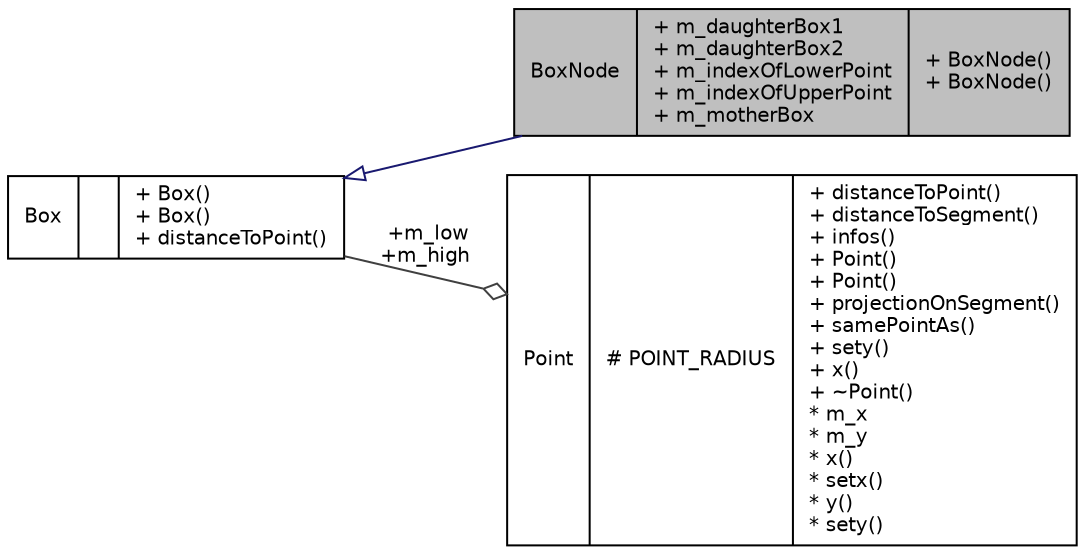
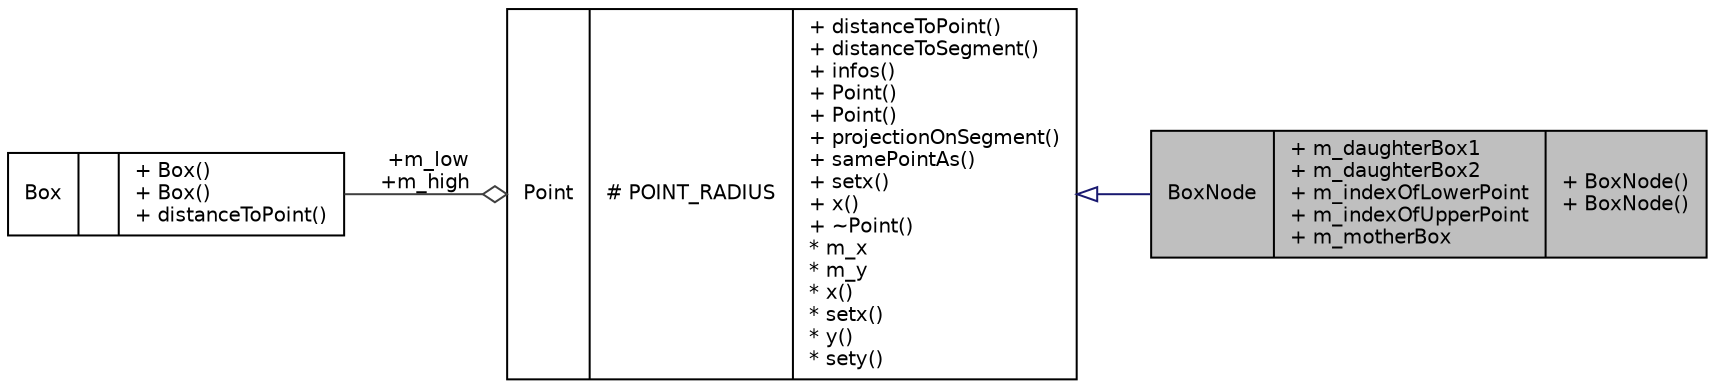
edge "BoxNode" -> "Box": now "BoxNode" -> "Point"
node "Point": text "+ sety()" -> "+ setx()"
